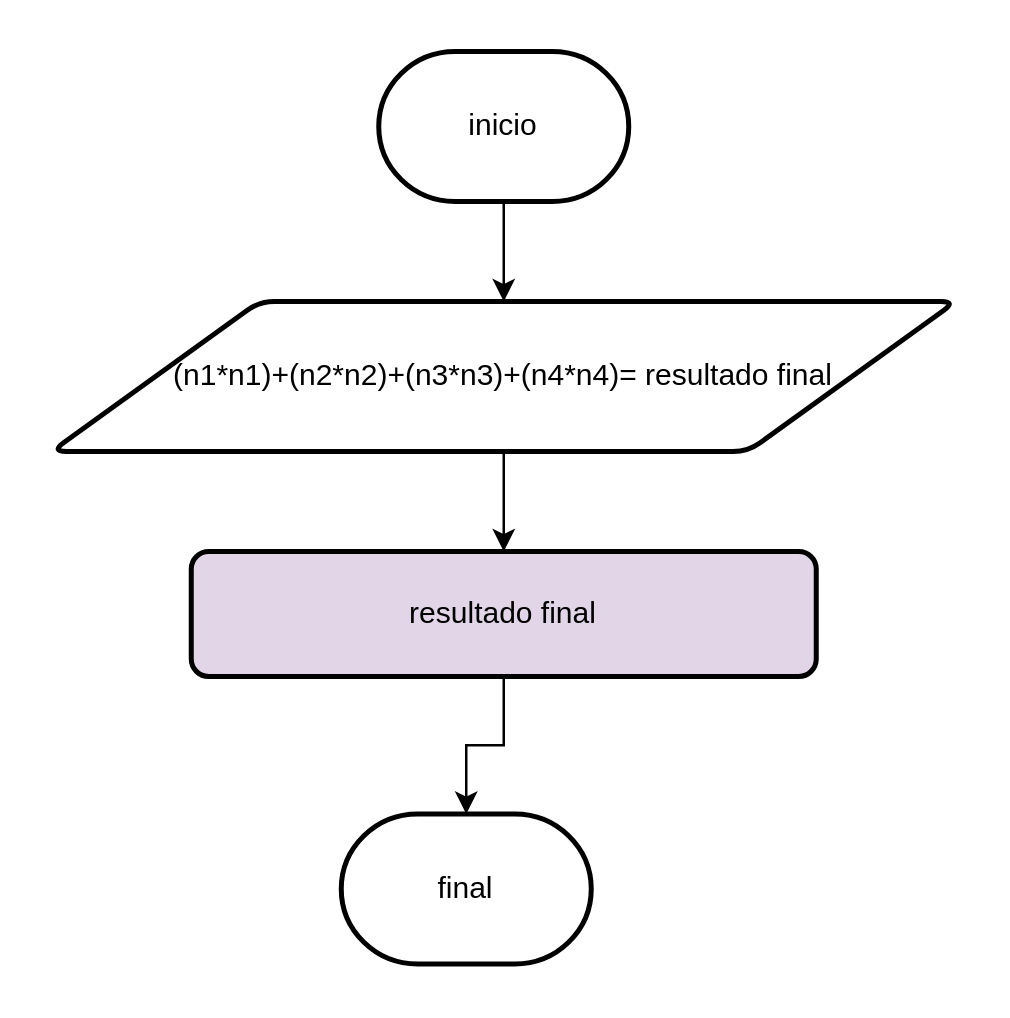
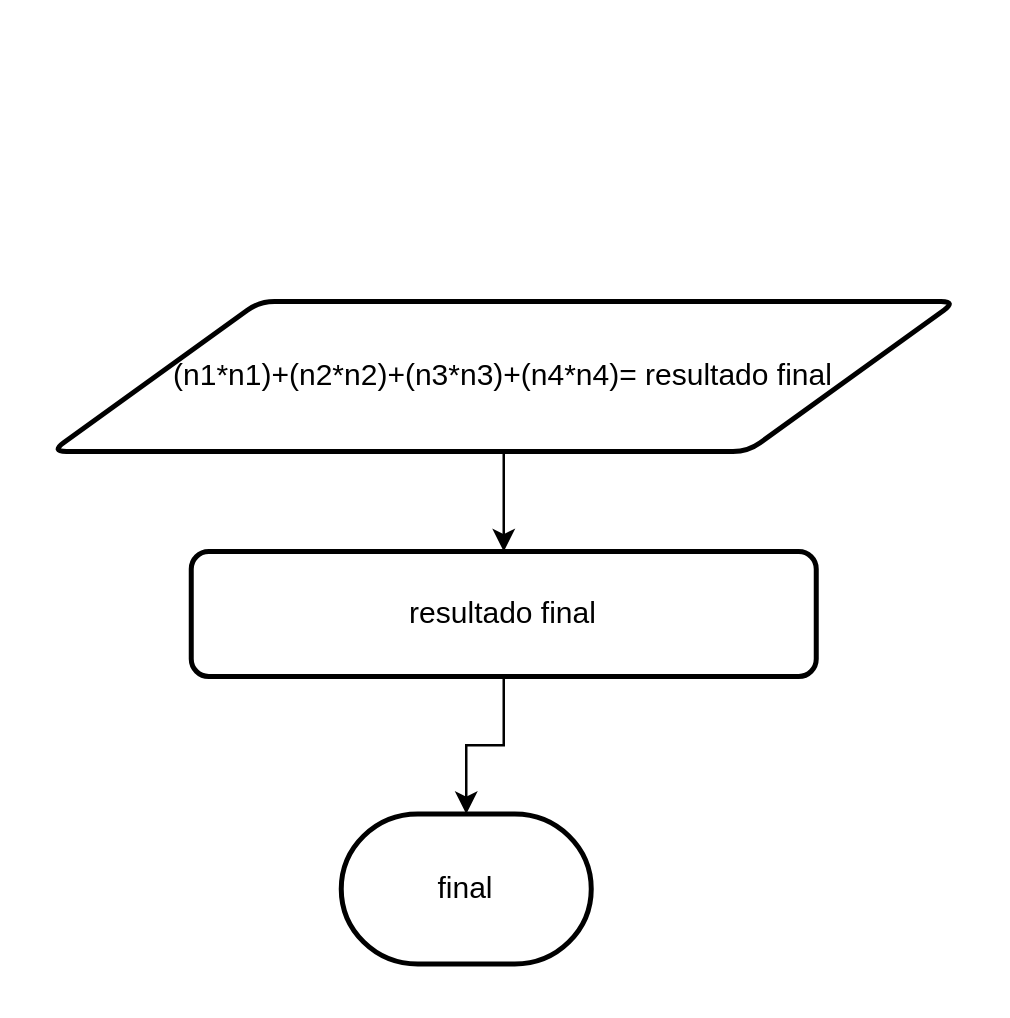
node "inicio": removed
edge "inicio" -> "(n1*n1)+(n2*n2)+(n3*n3)+(n4*n4)= resultado final": removed
node "resultado final": fillcolor #e1d5e7 -> #ffffff
